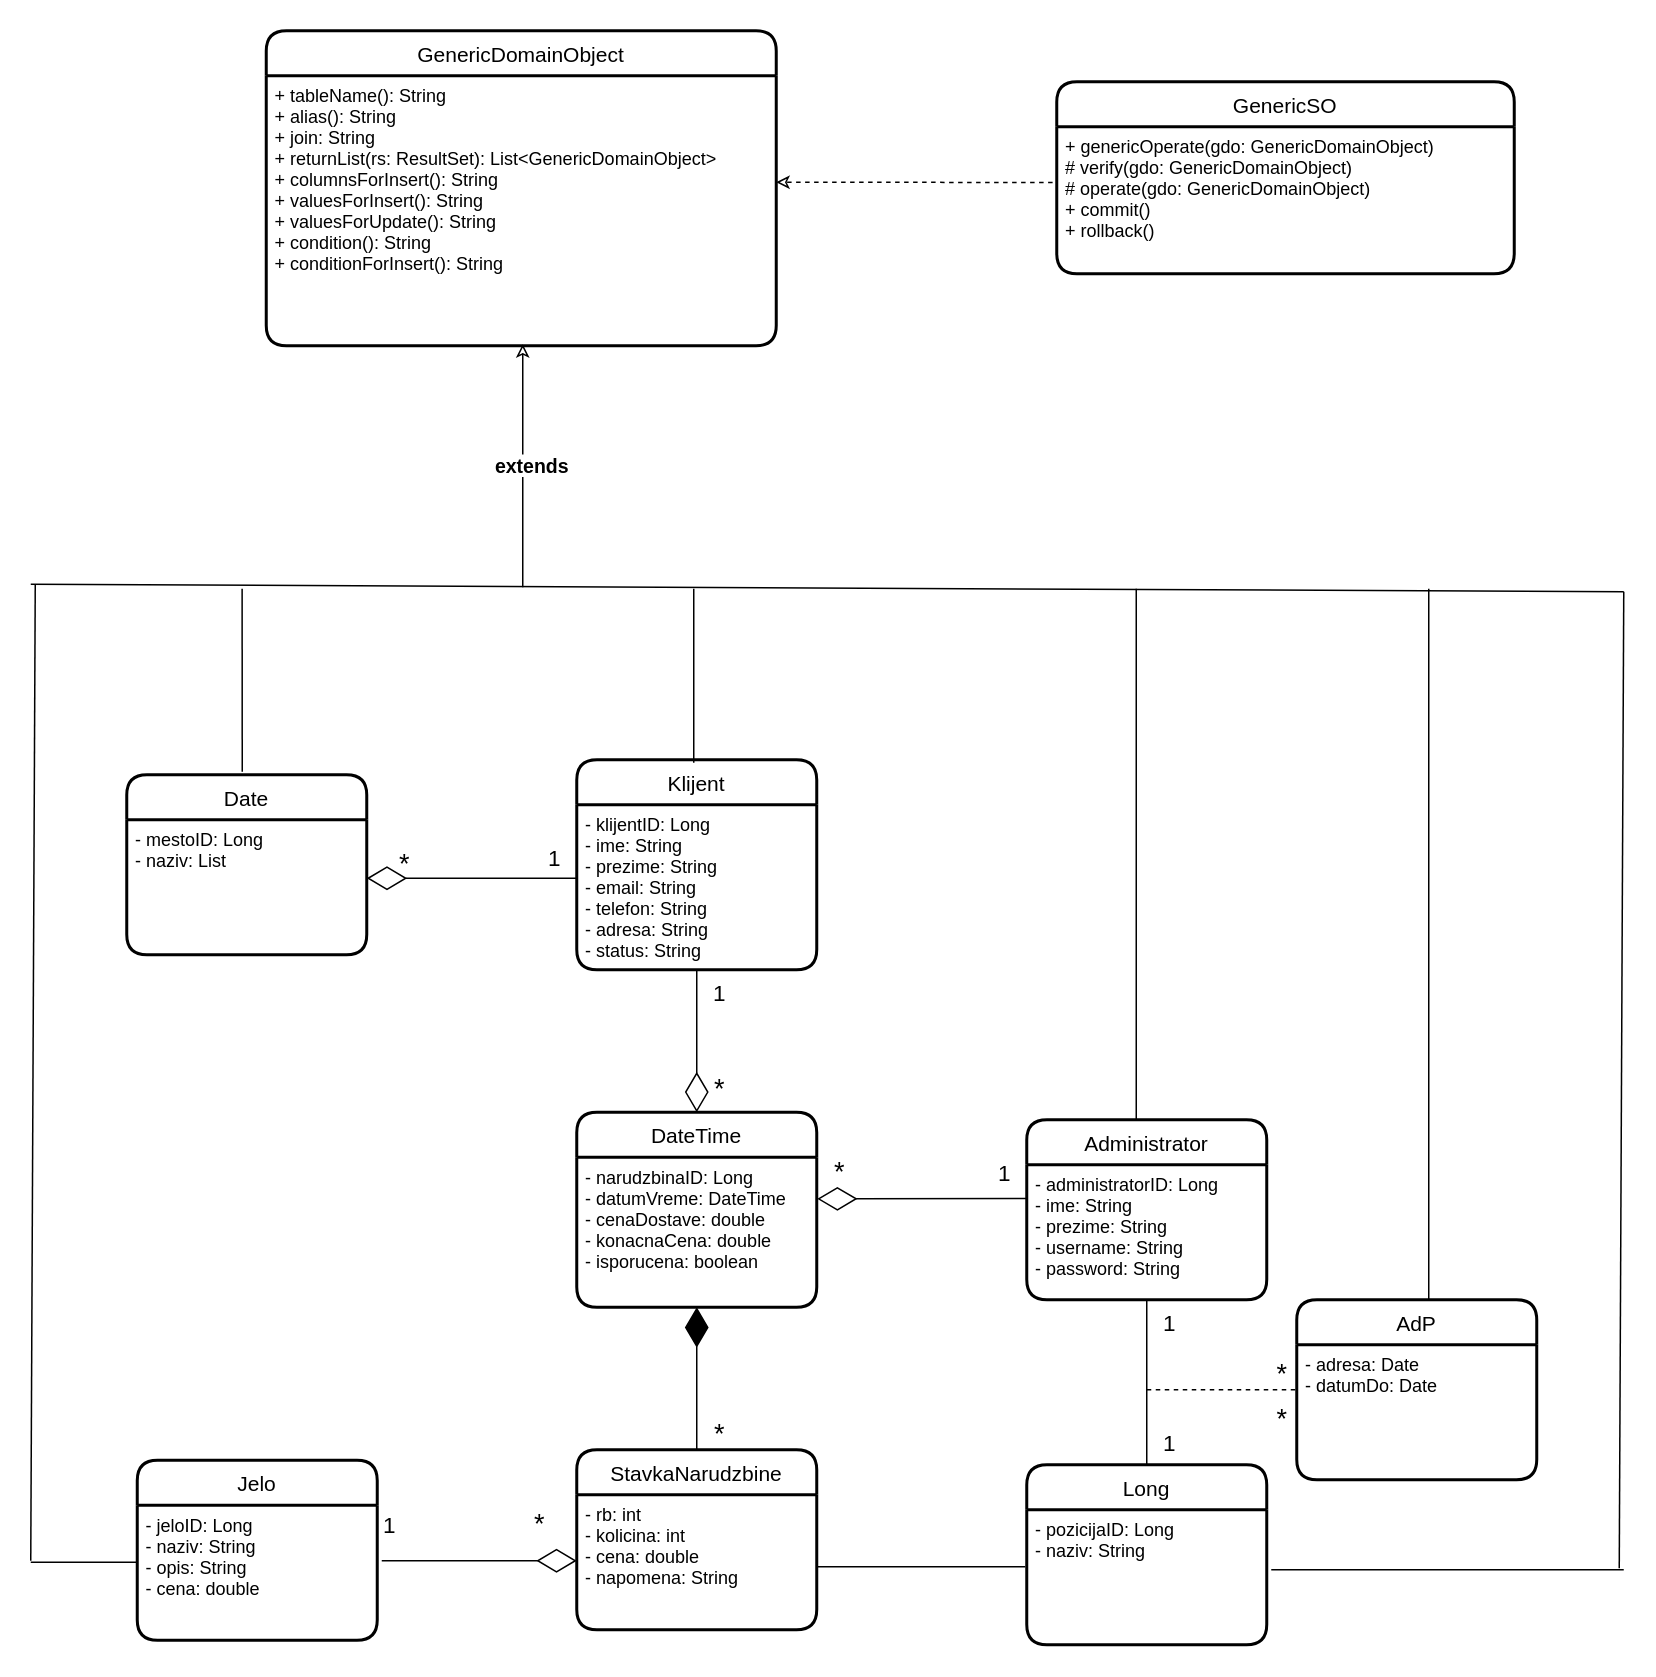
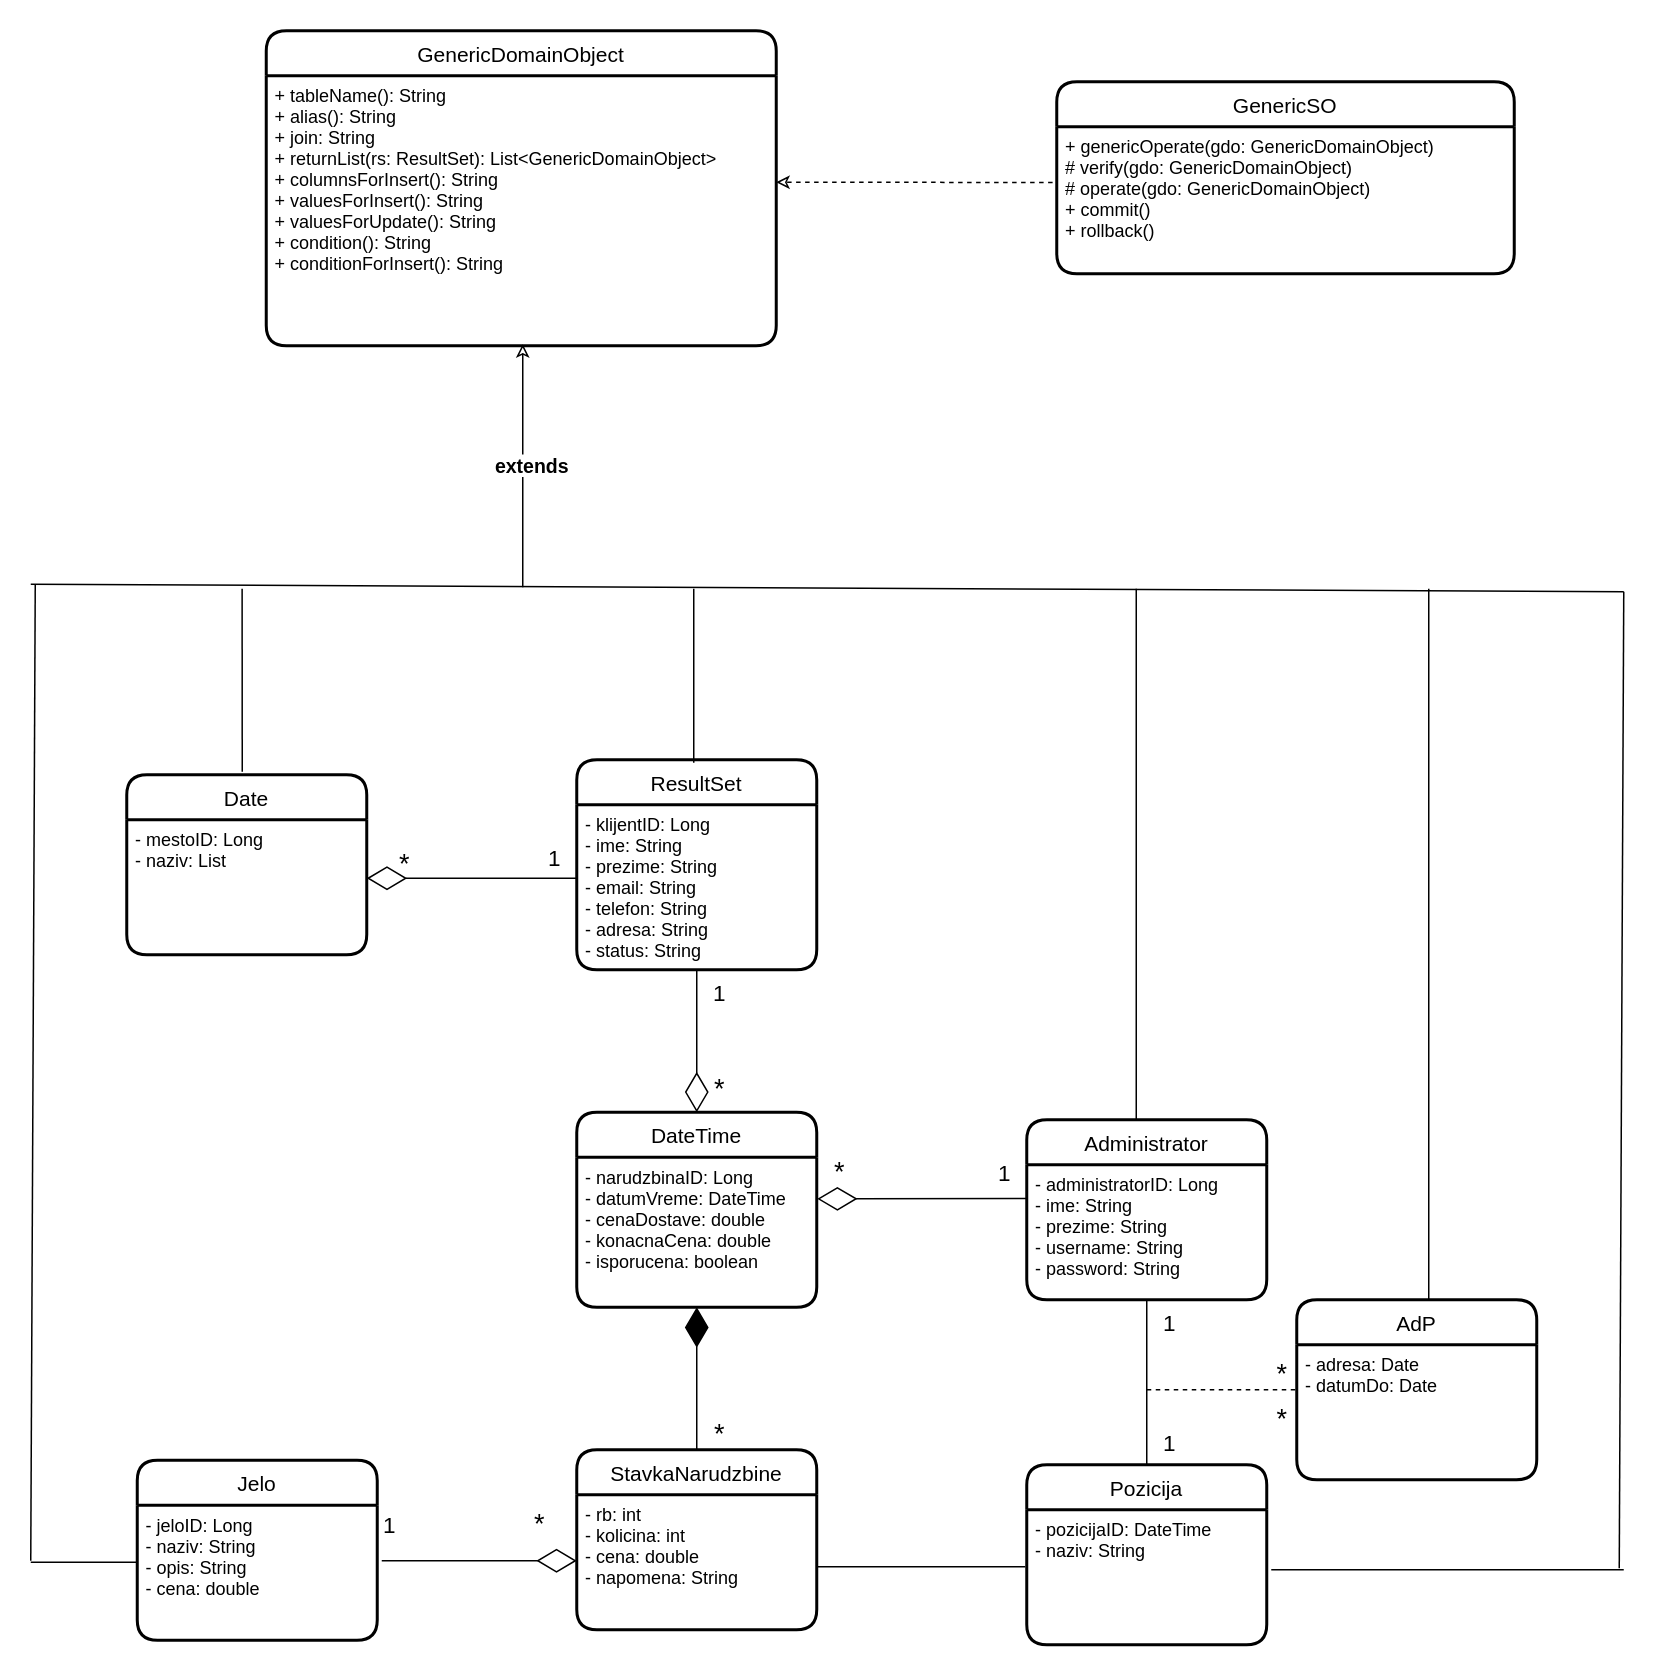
node "Klijent": label "Klijent" -> "ResultSet"
node "Long": label "Long" -> "Pozicija"
node "- pozicijaID: Long - naziv: String": label "- pozicijaID: Long - naziv: String" -> "- pozicijaID: DateTime - naziv: String"
